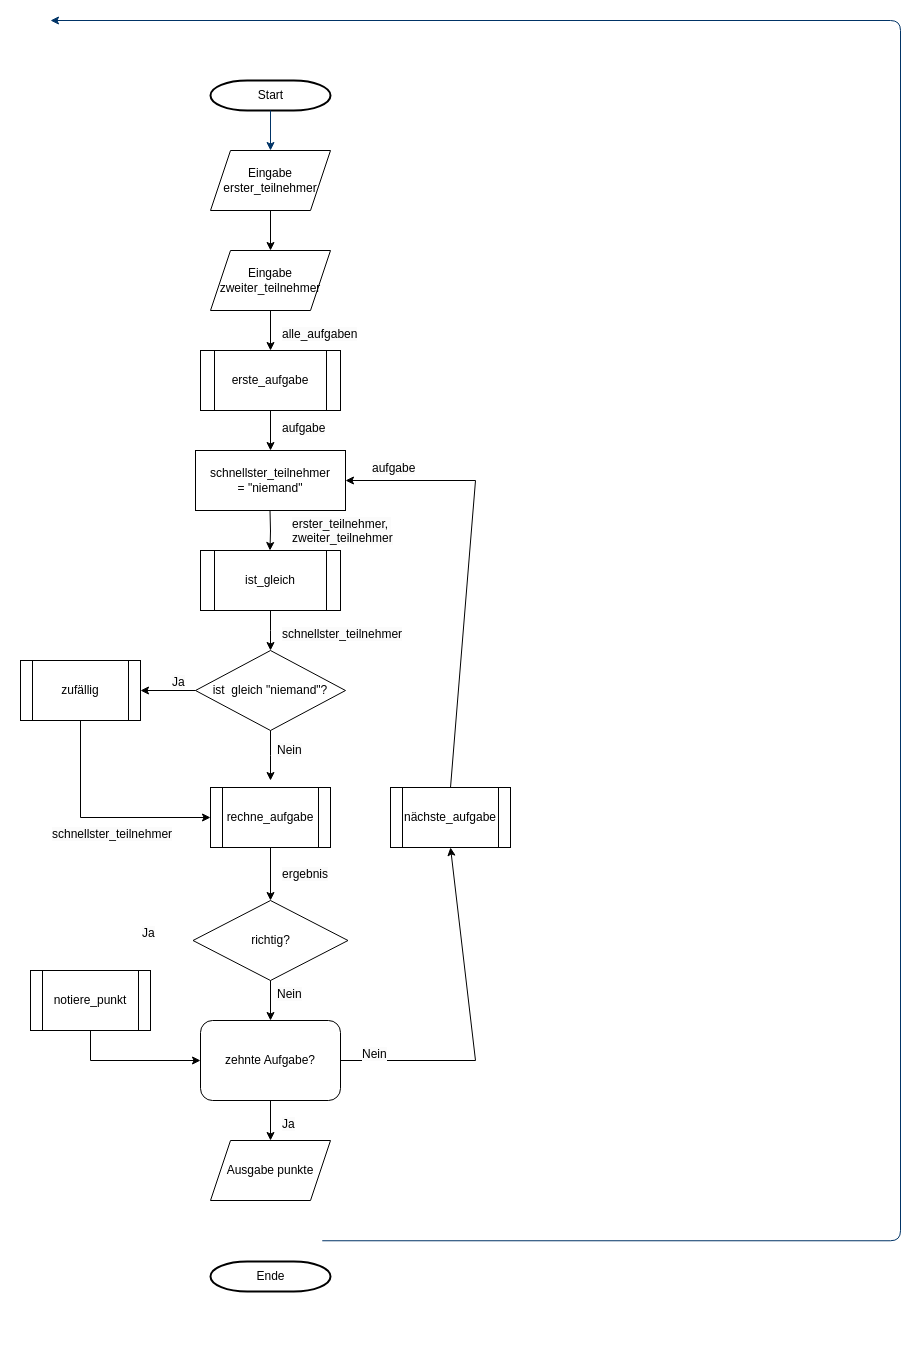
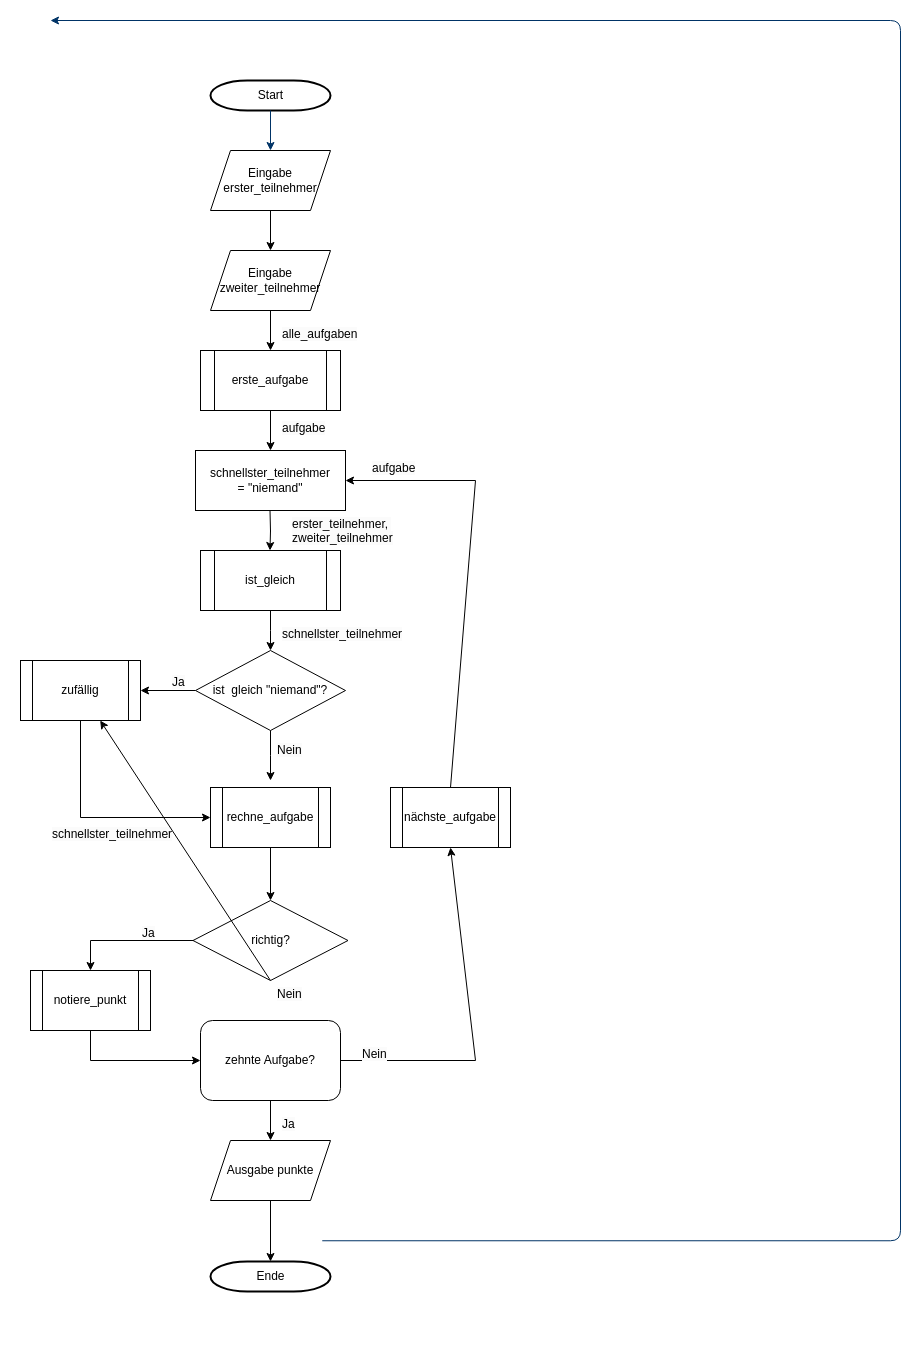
node "ergebnis": removed
edge "richtig?" -> "notiere_punkt": added
edge "richtig?" -> "zehnte Aufgabe?": now "richtig?" -> "zufällig"
edge "Ausgabe punkte" -> "Ende": added
